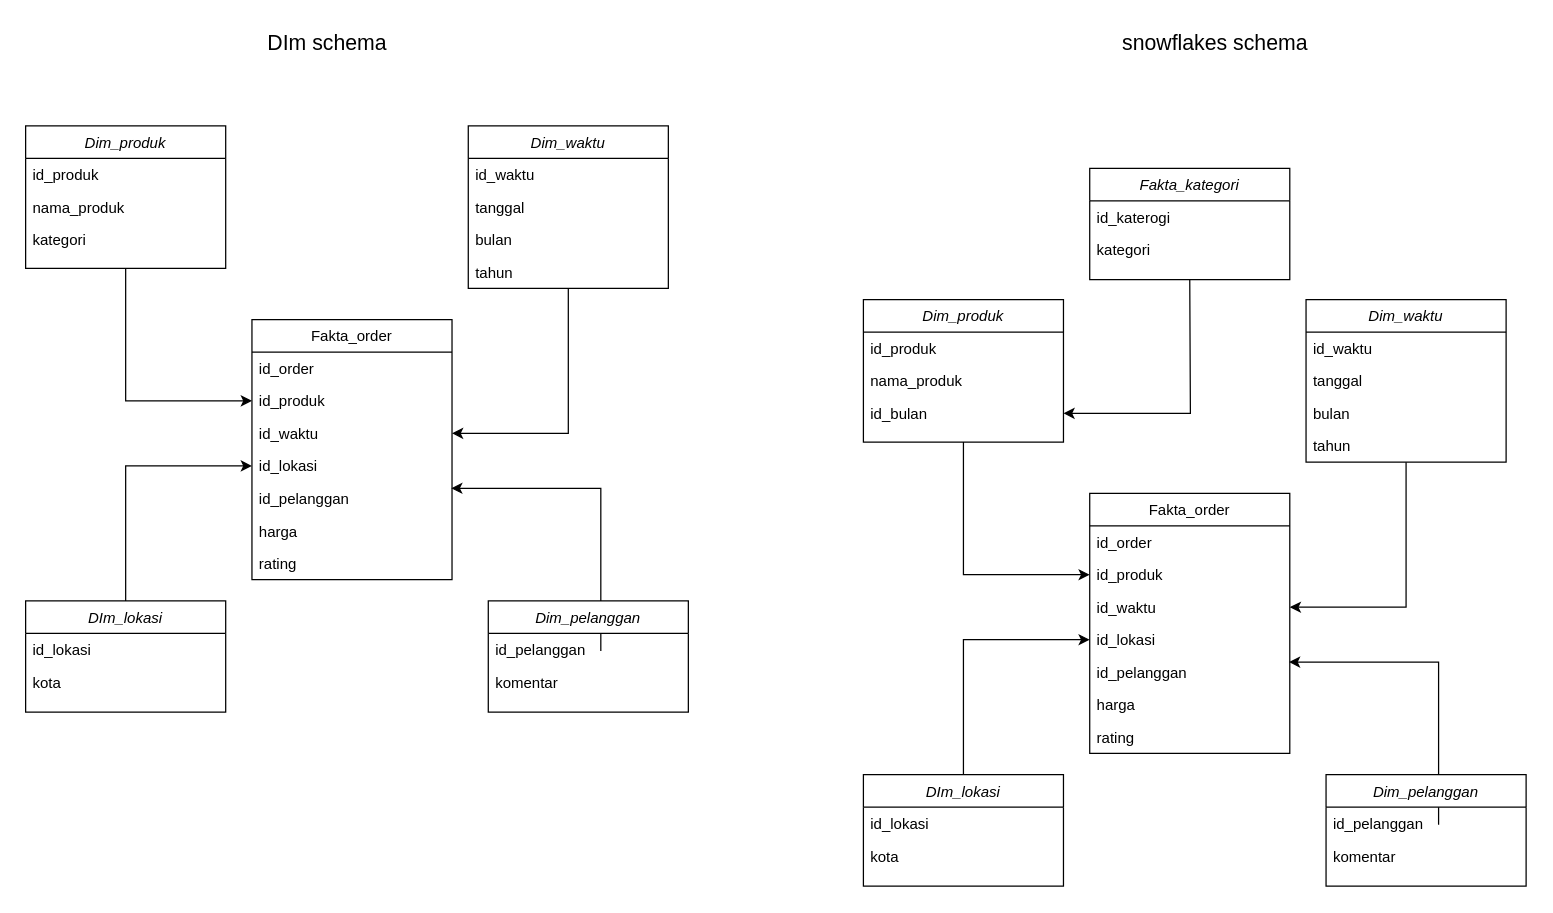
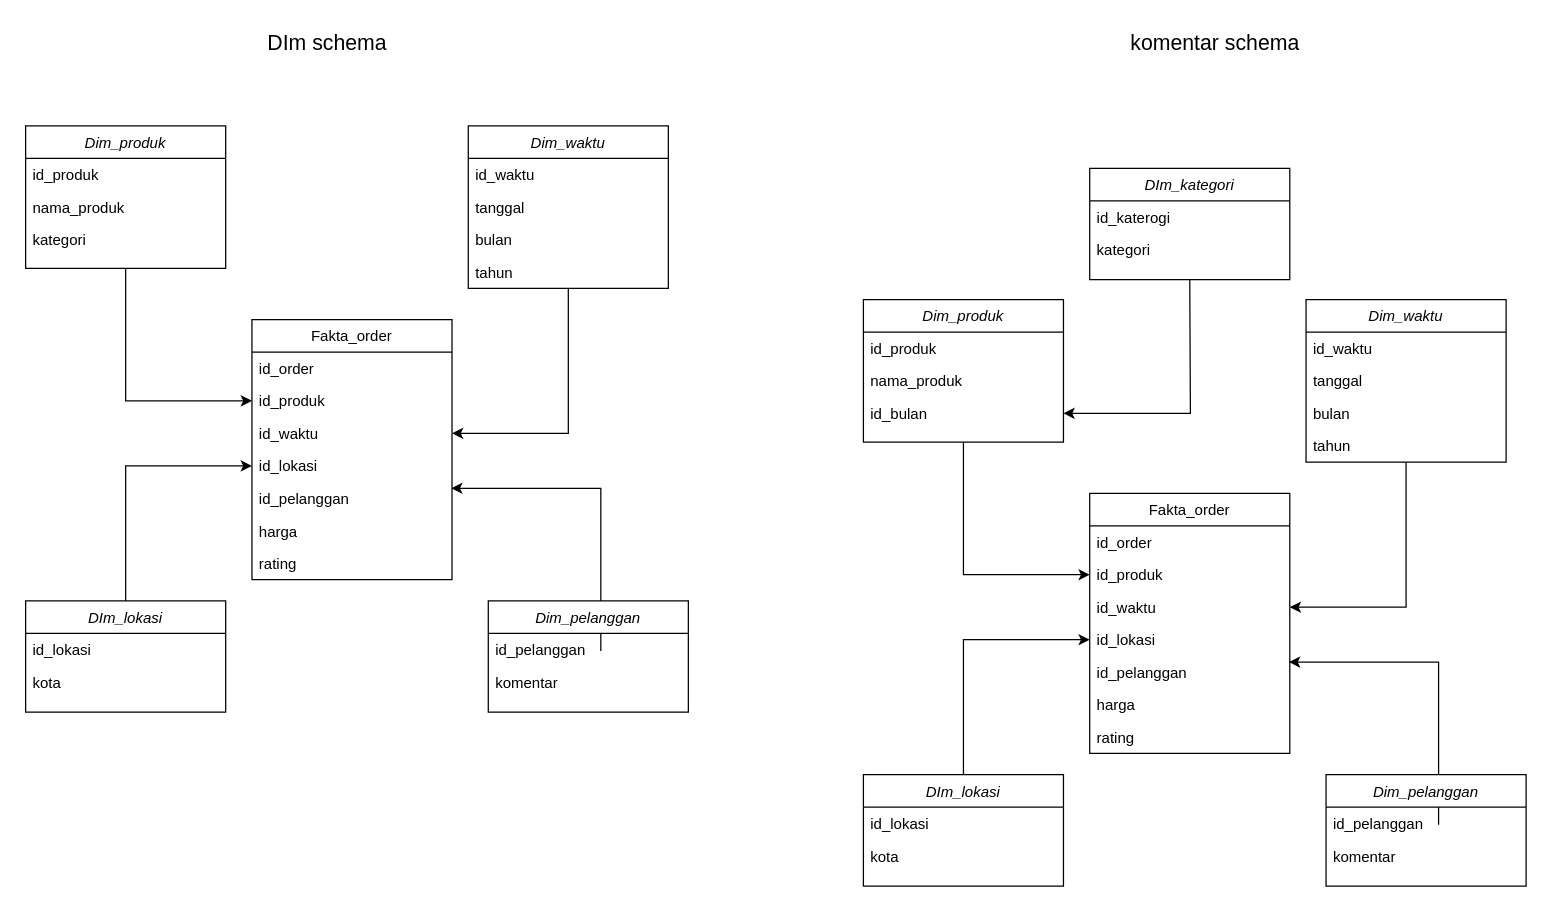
node "snowflakes schema": label "snowflakes schema" -> "komentar schema"
node "Fakta_kategori": label "Fakta_kategori" -> "DIm_kategori"
